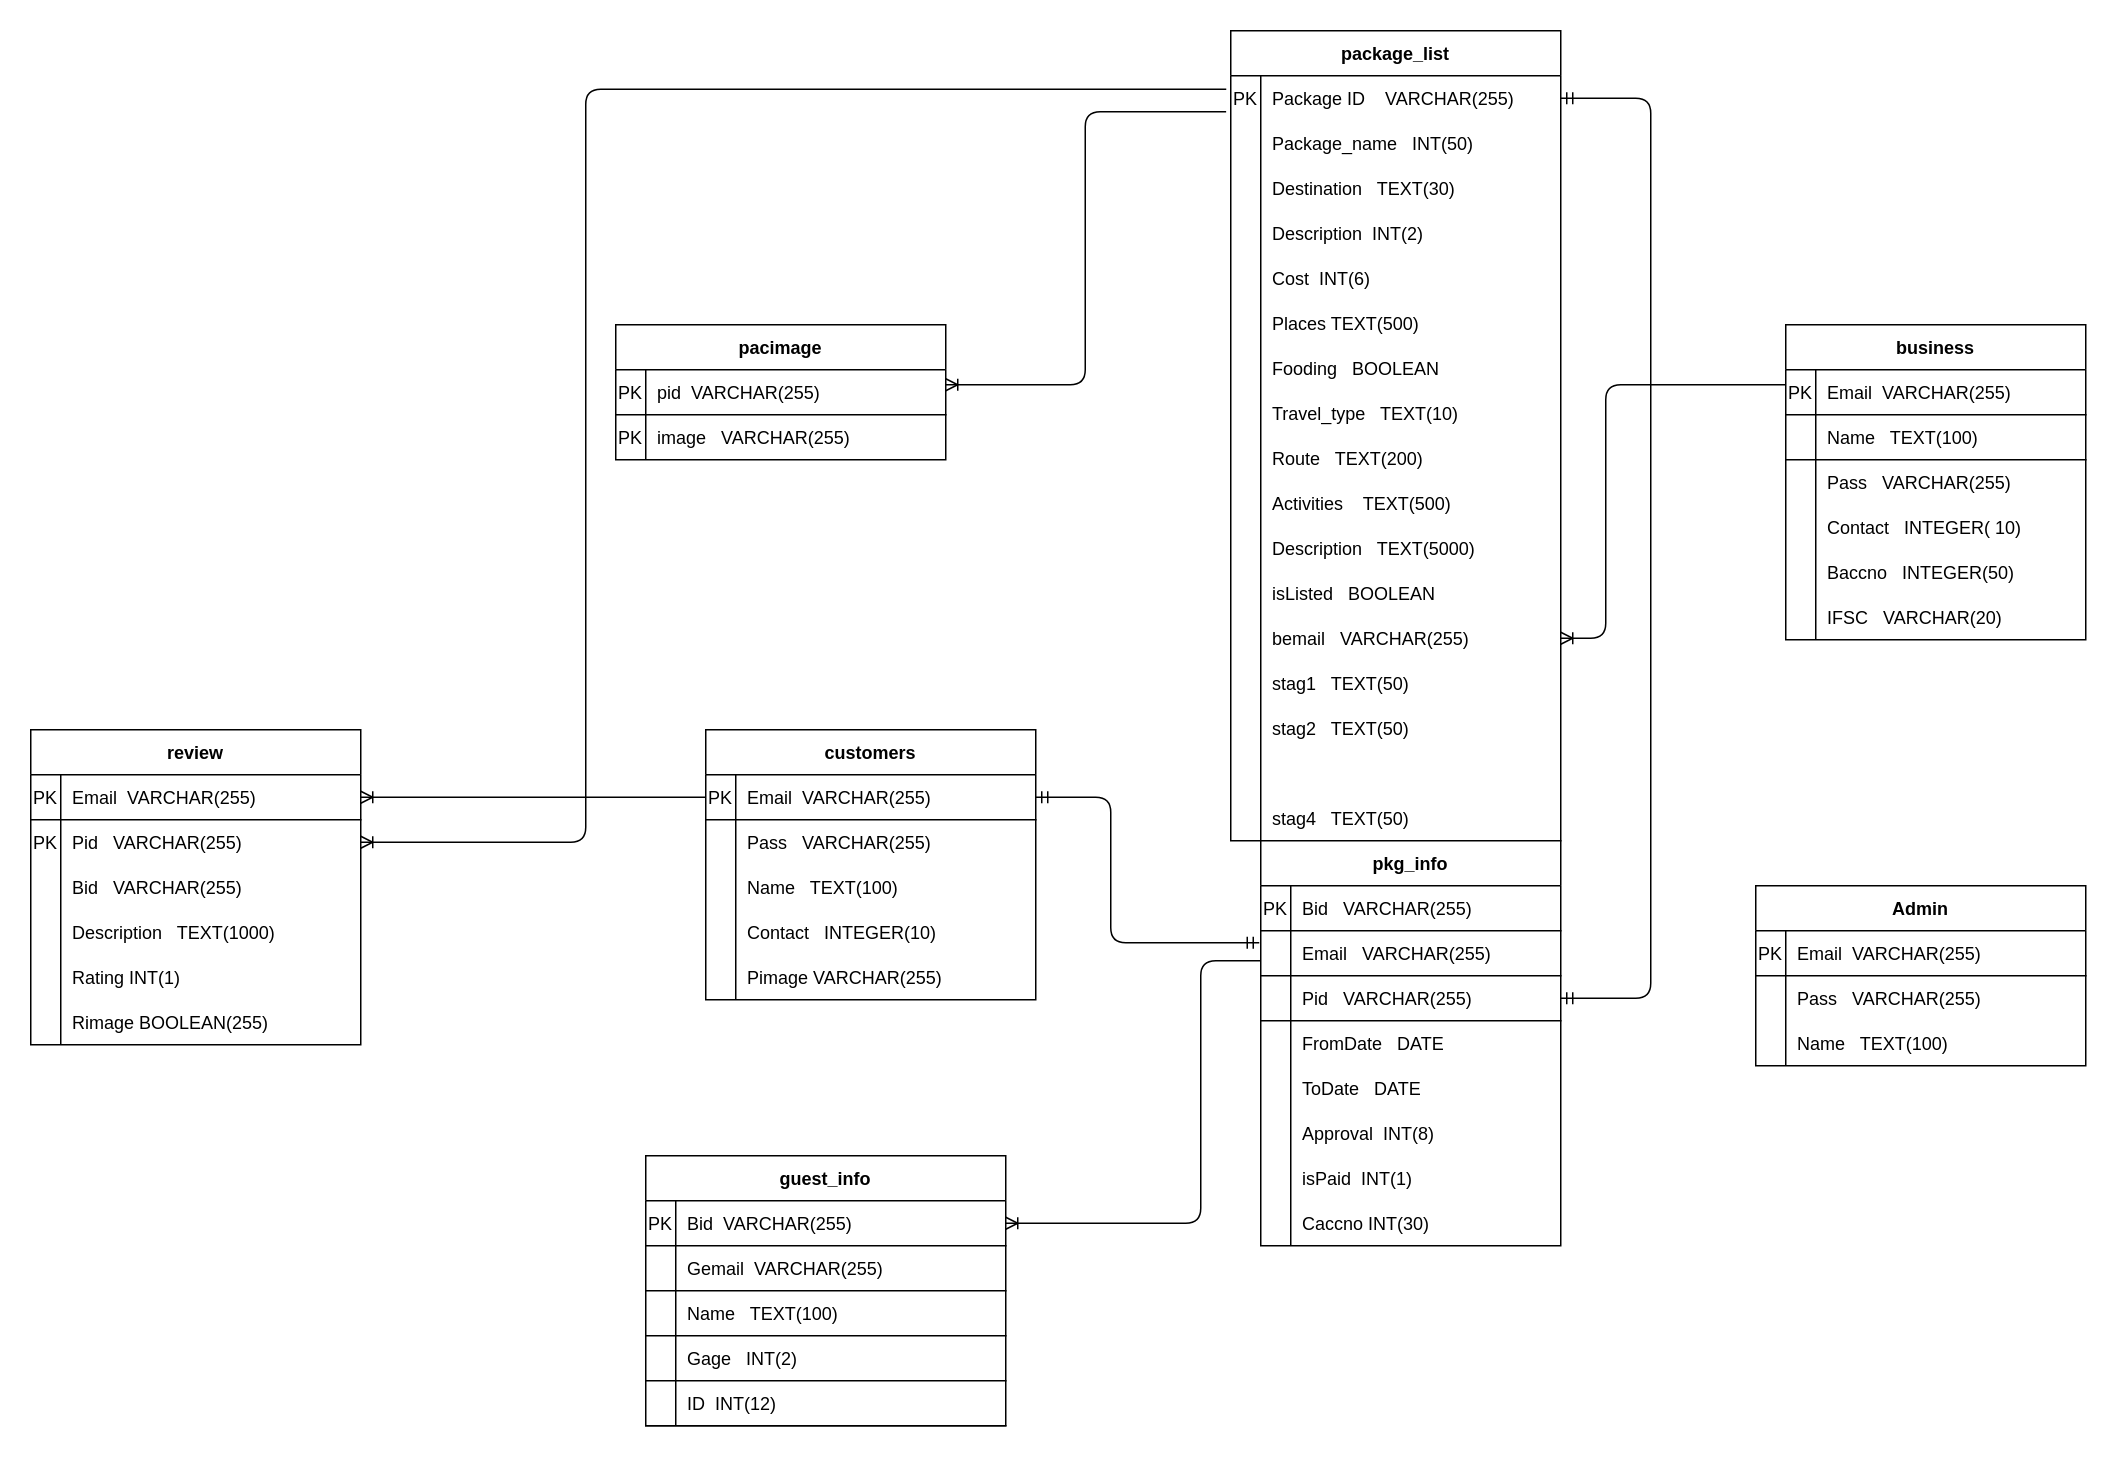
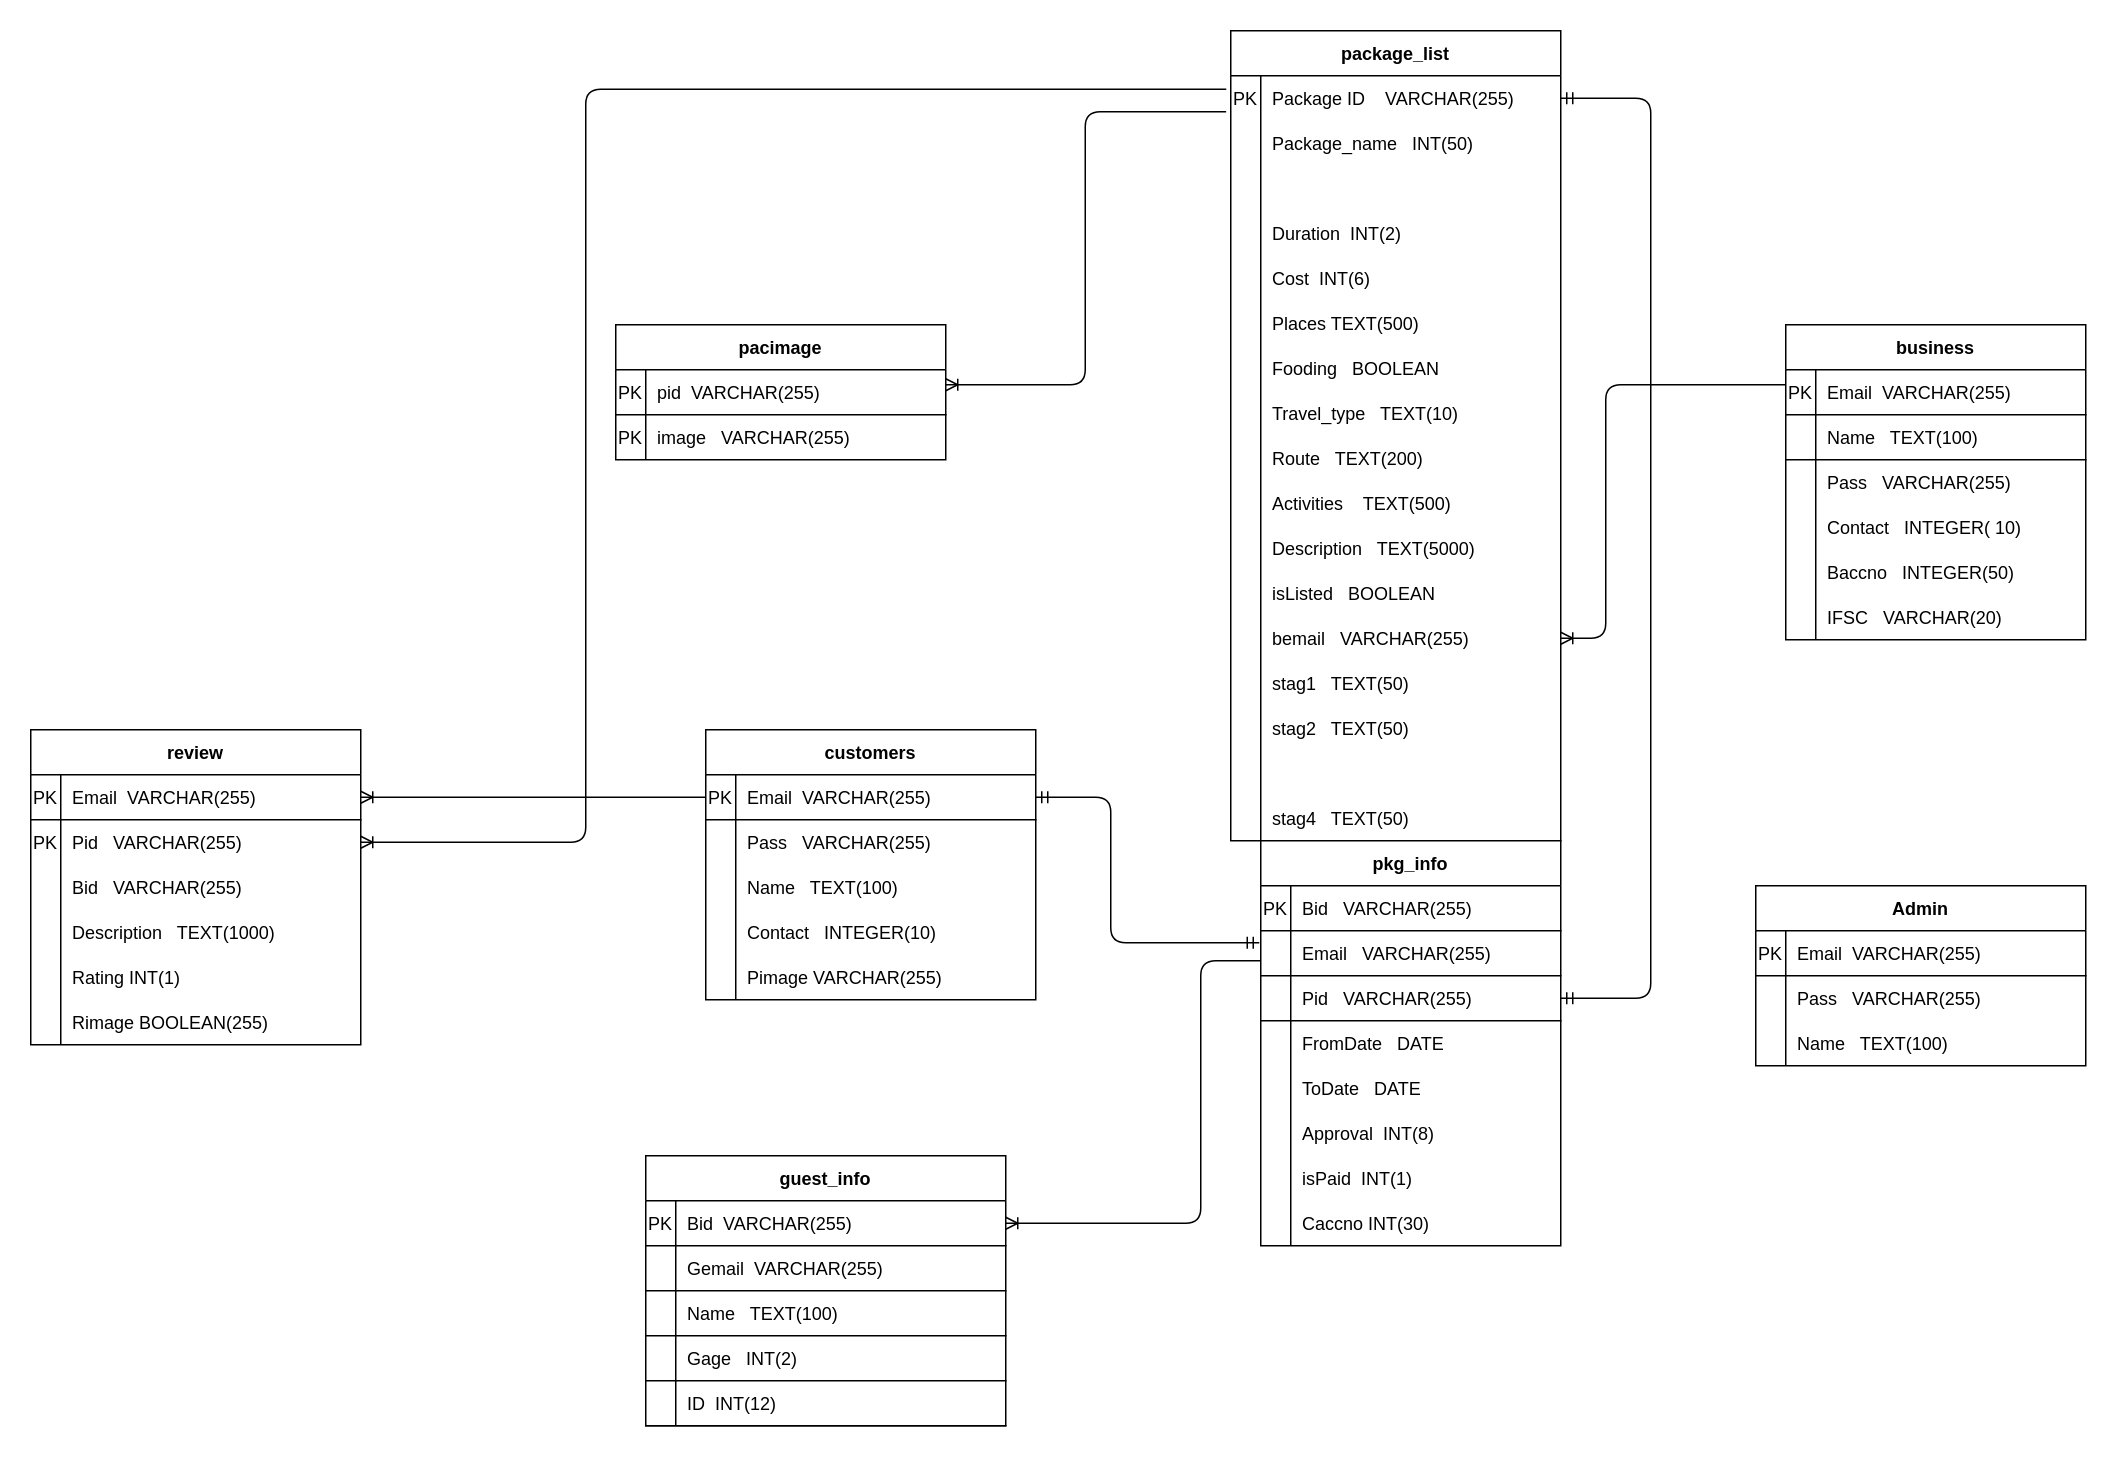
node "Destination TEXT(30)": removed
node "Description INT(2)": label "Description INT(2)" -> "Duration INT(2)"
